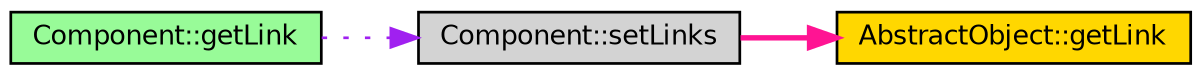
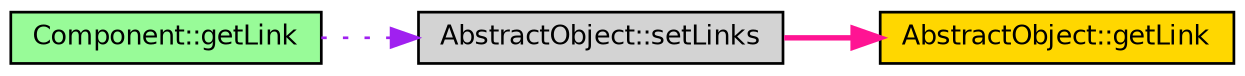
node "Component::setLinks": label "Component::setLinks" -> "AbstractObject::setLinks"
